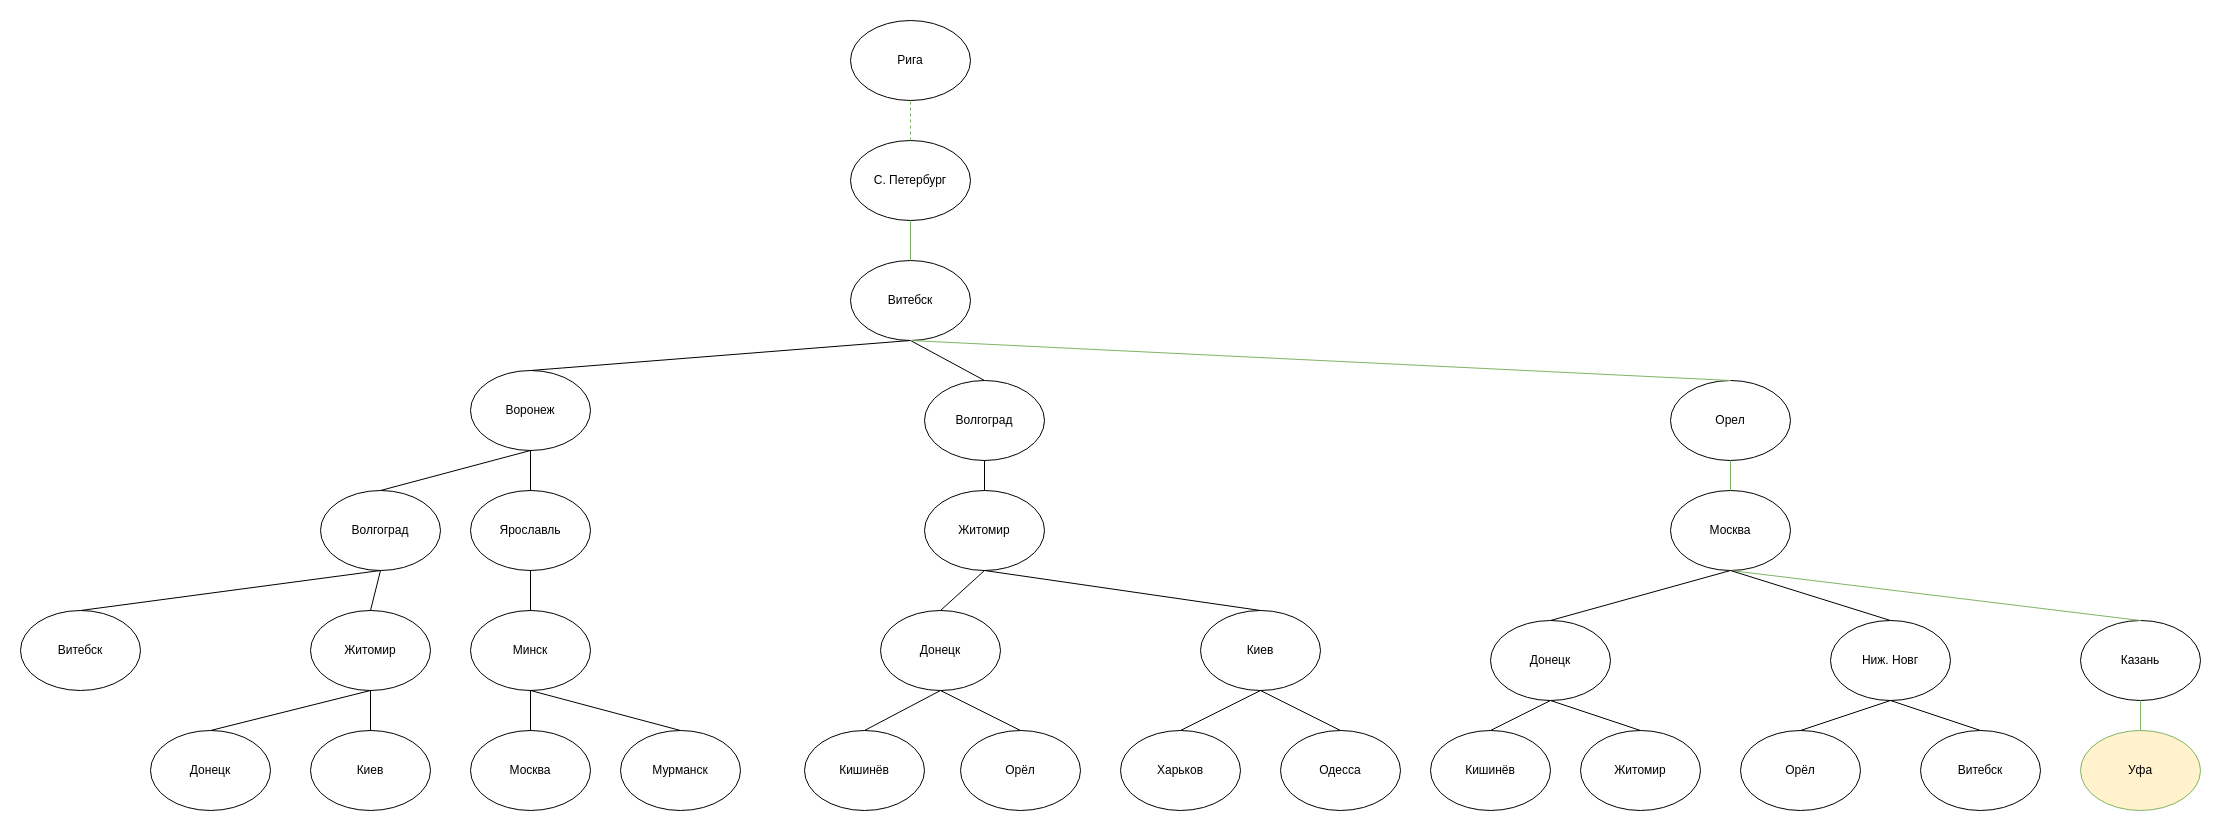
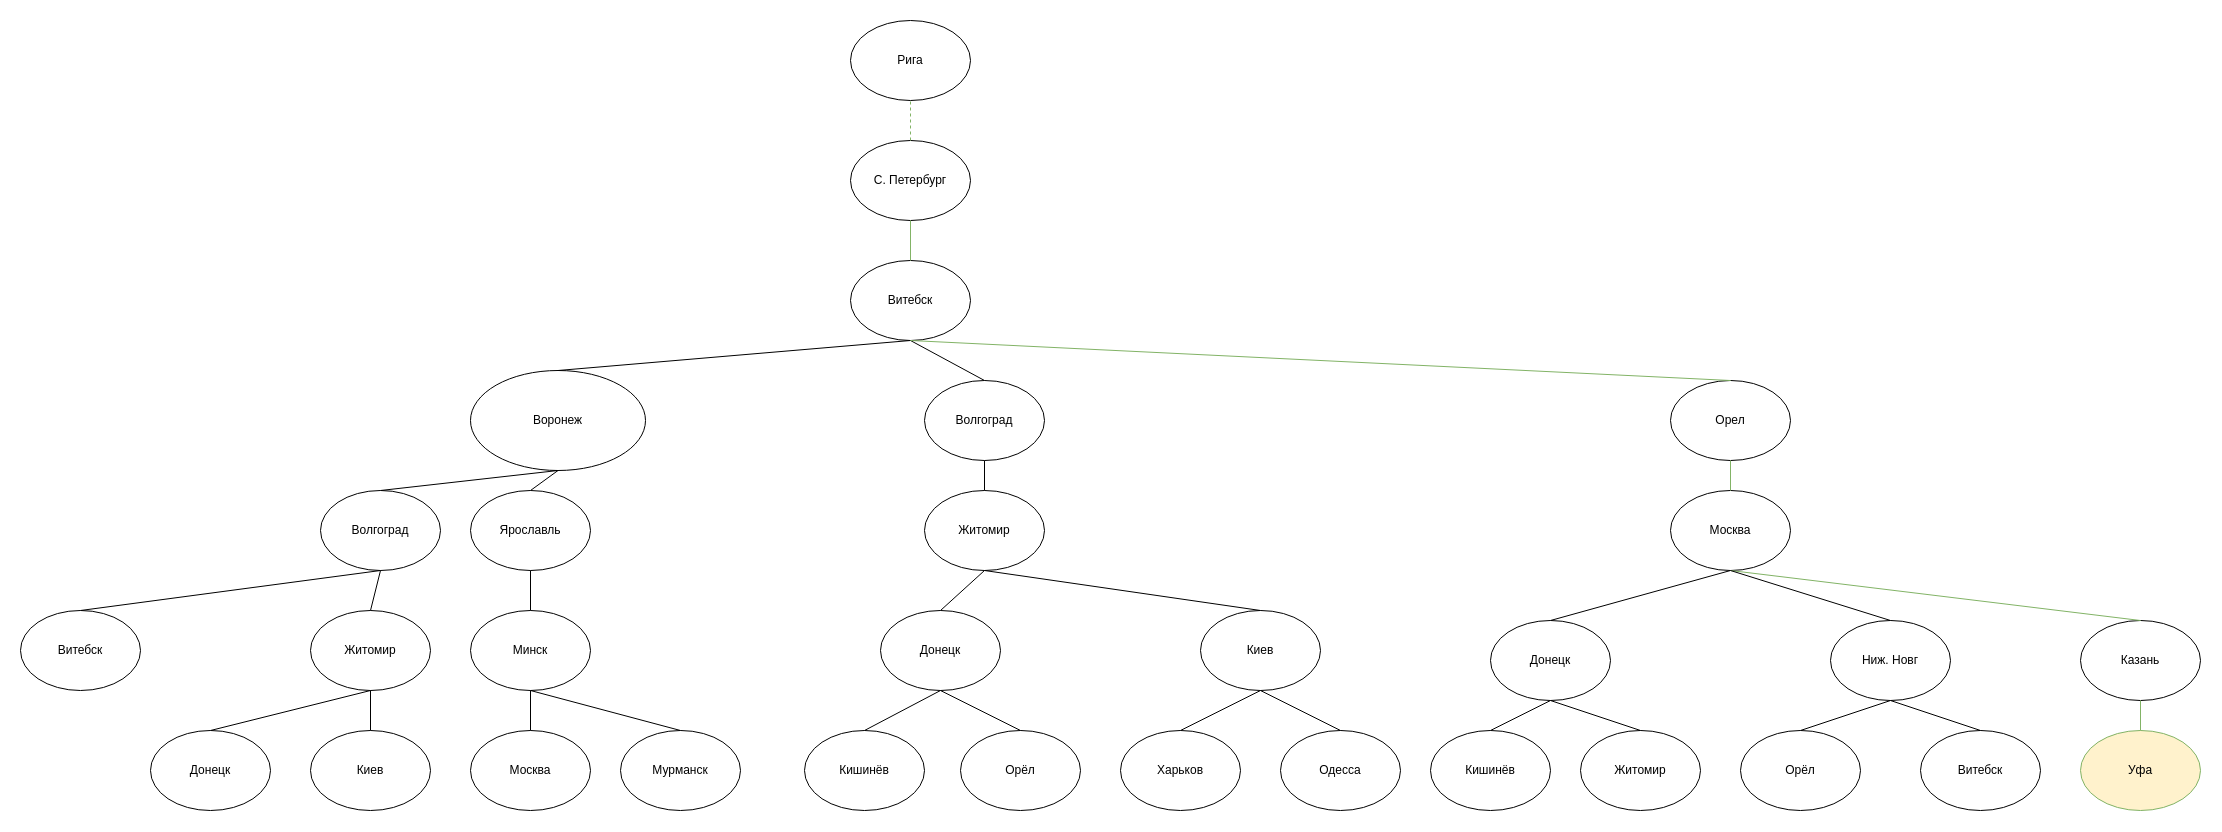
node "Воронеж": size 120x80 -> 175x100
